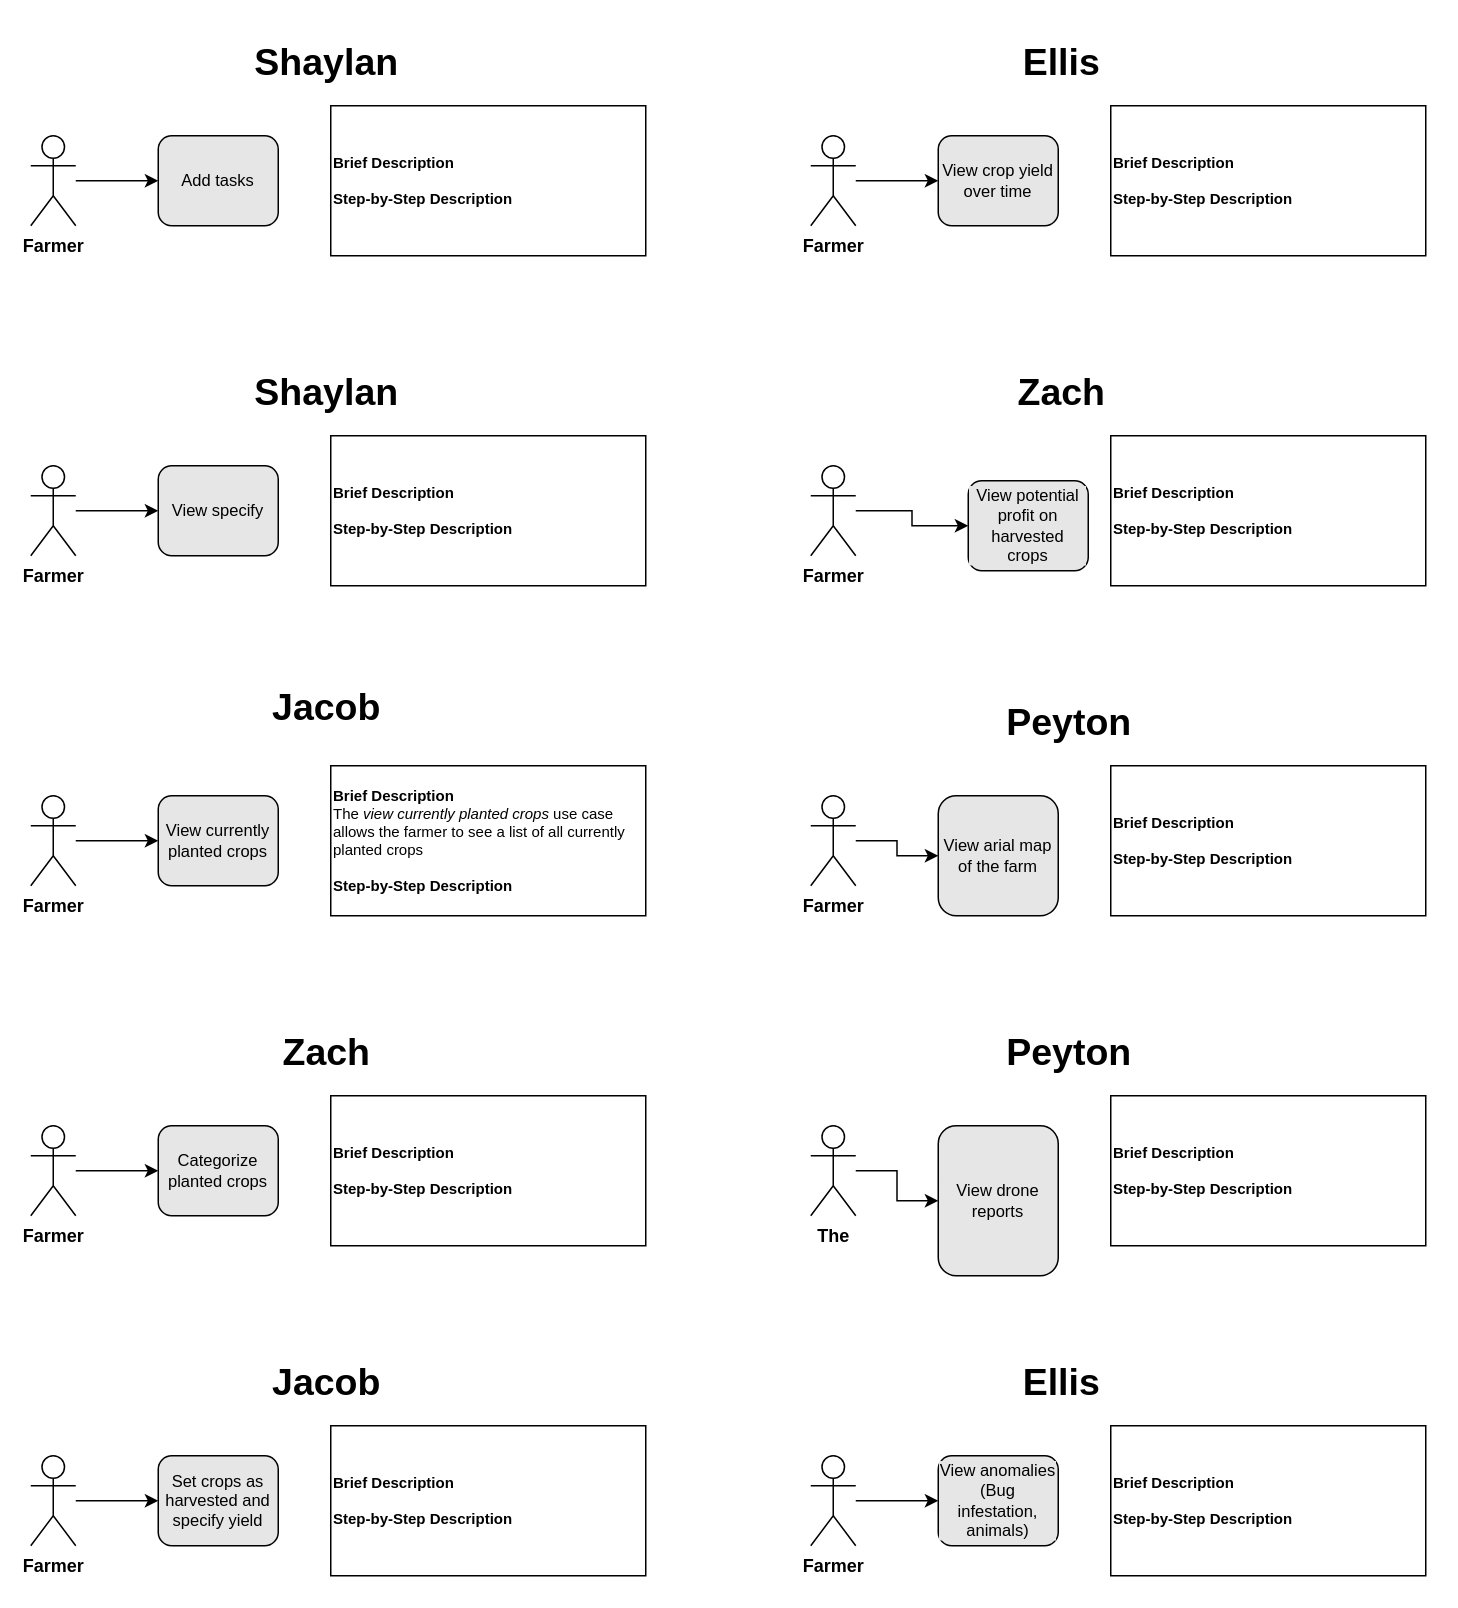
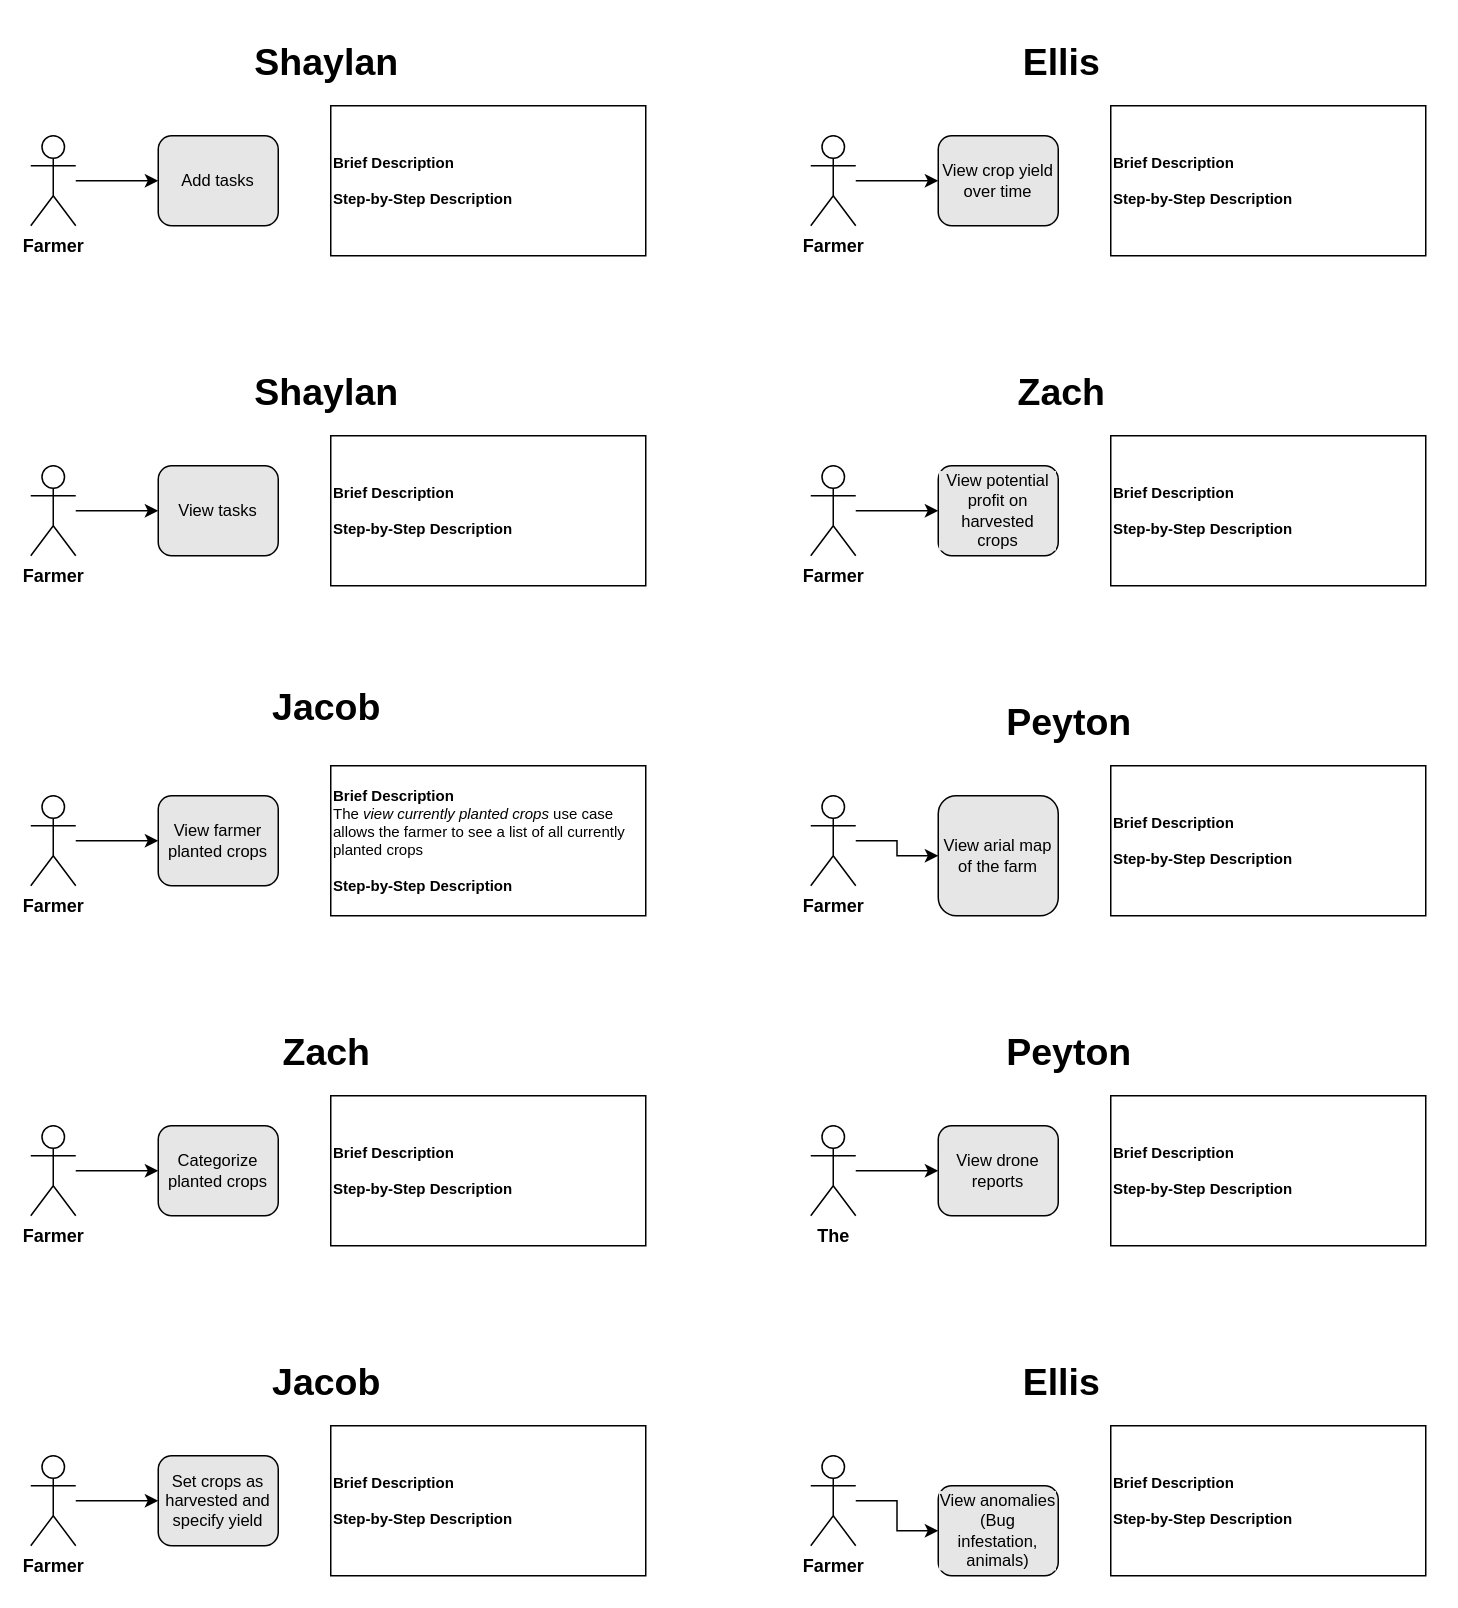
node "View specify": label "View specify" -> "View tasks"
node "View potential profit on harvested crops": moved (1028, 526) -> (998, 511)
node "View currently planted crops": label "View currently planted crops" -> "View farmer planted crops"
node "View drone reports": size 120x150 -> 120x90
node "View anomalies (Bug infestation, animals)": moved (998, 1501) -> (998, 1531)
